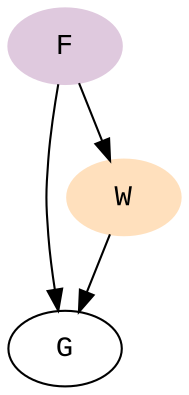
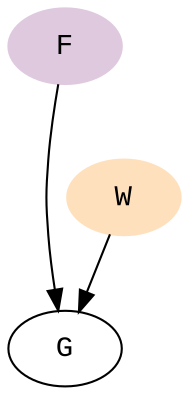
edge "F" -> "W": removed
